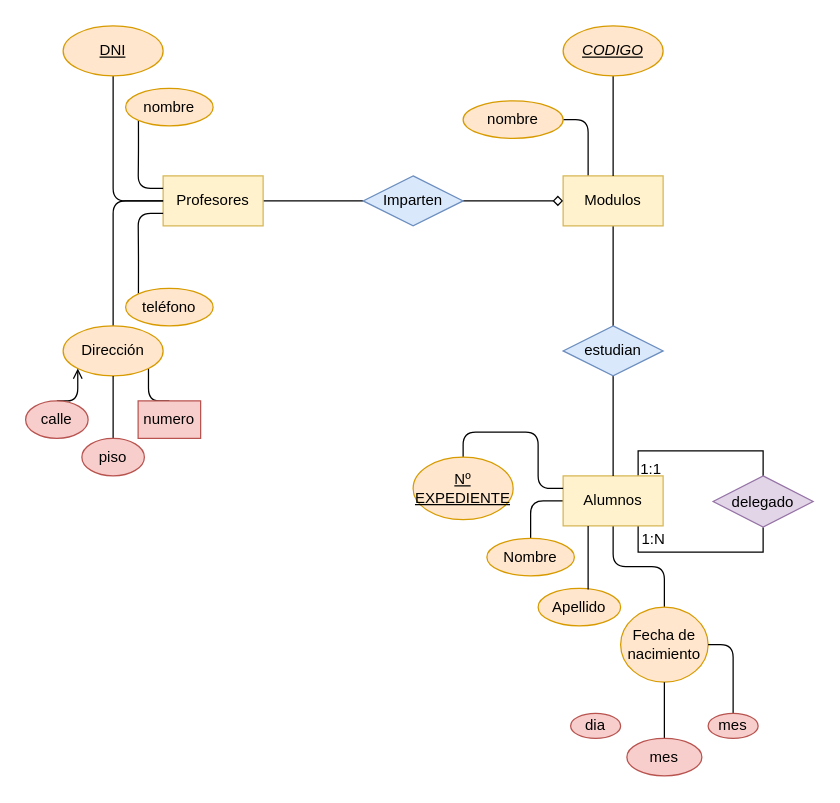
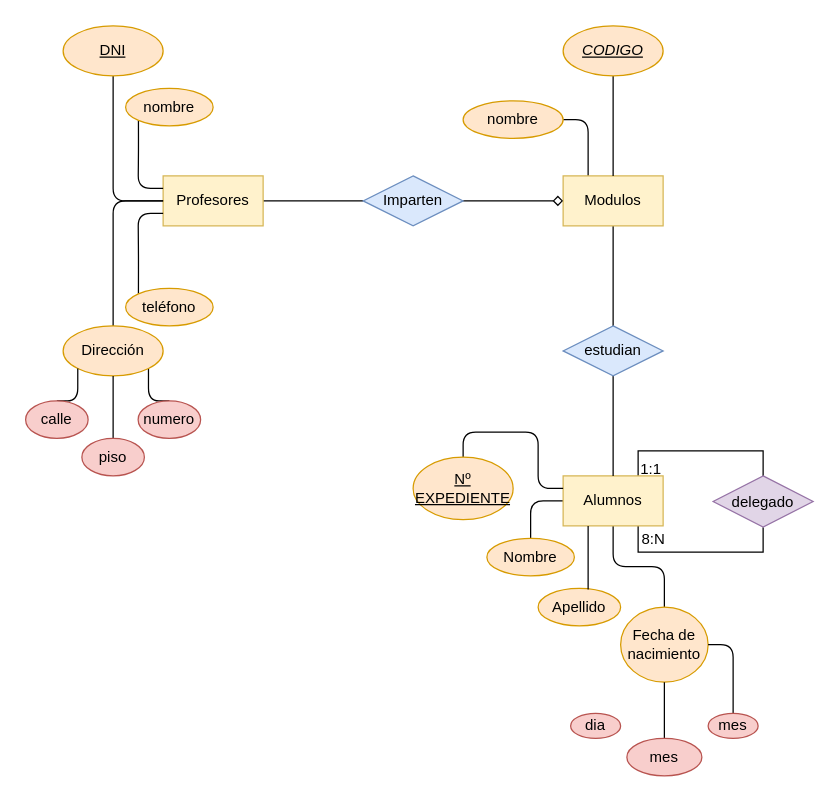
edge "calle" -> "Dirección": arrowhead open -> none
node "numero": shape rectangle -> ellipse
node "1:N": label "1:N" -> "8:N"
